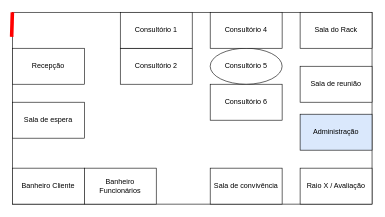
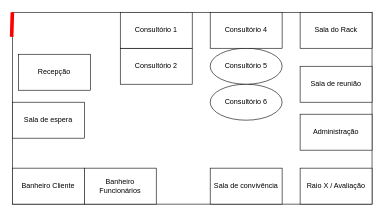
node "Recepção": moved (48, 66) -> (54, 72)
node "Consultório 6": shape rectangle -> ellipse
node "Administração": fillcolor #dae8fc -> #ffffff
